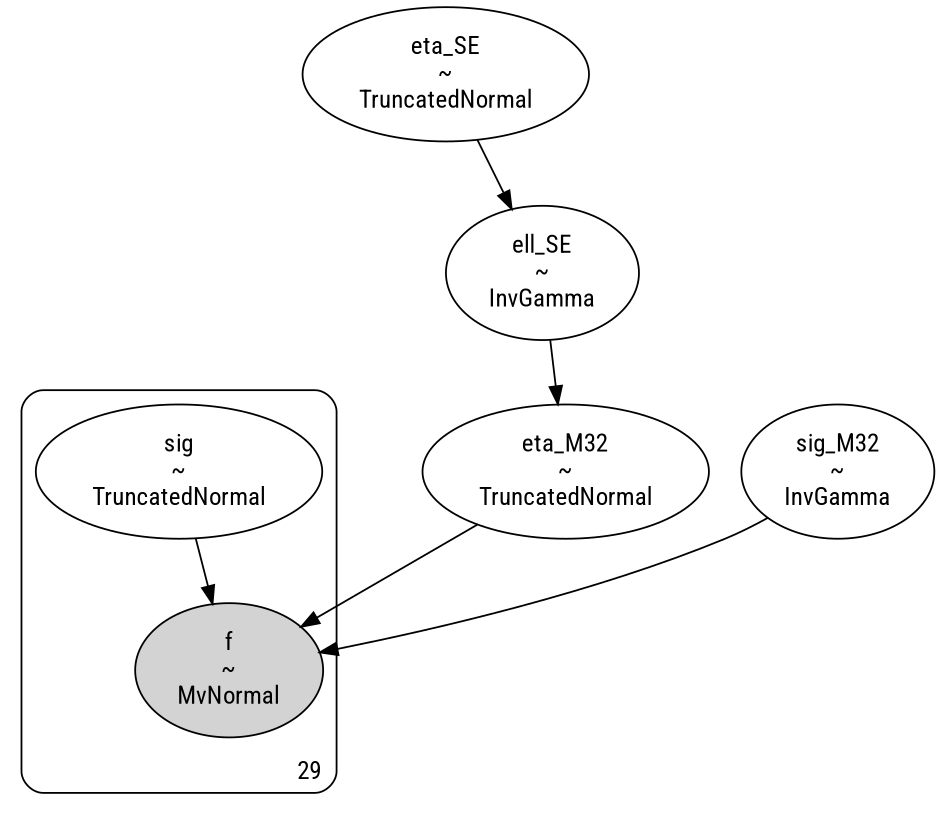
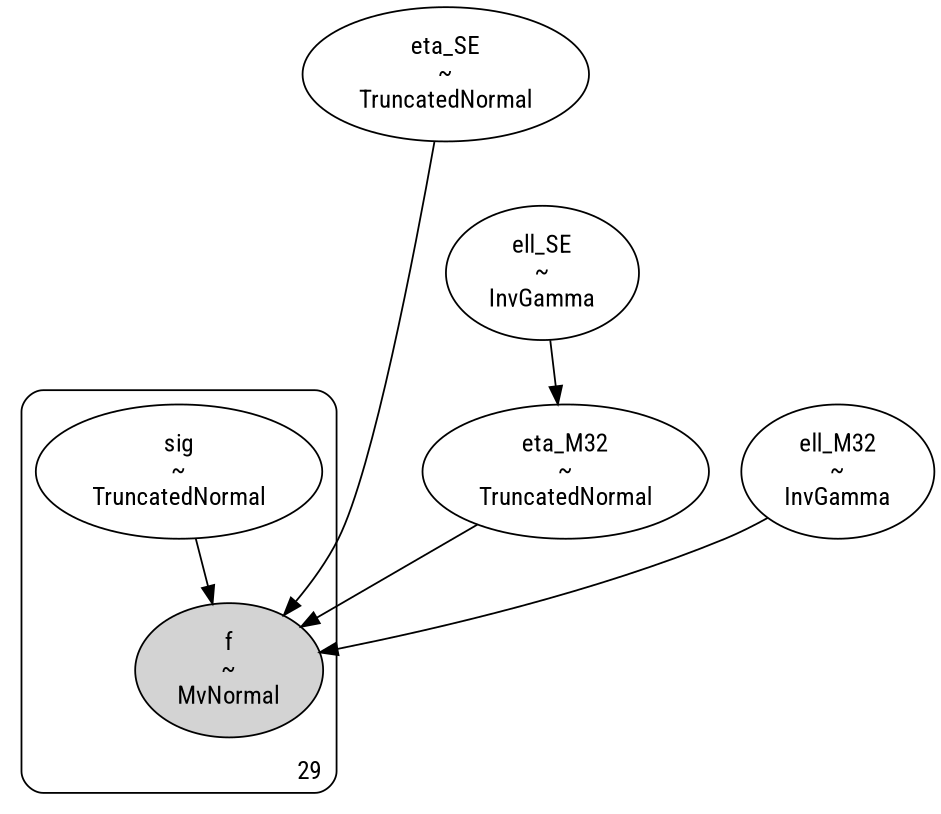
edge "eta_SE ~ TruncatedNormal" -> "ell_SE ~ InvGamma": now "eta_SE ~ TruncatedNormal" -> "f ~ MvNormal"
node "sig_M32 ~ InvGamma": label "sig_M32 ~ InvGamma" -> "ell_M32 ~ InvGamma"
